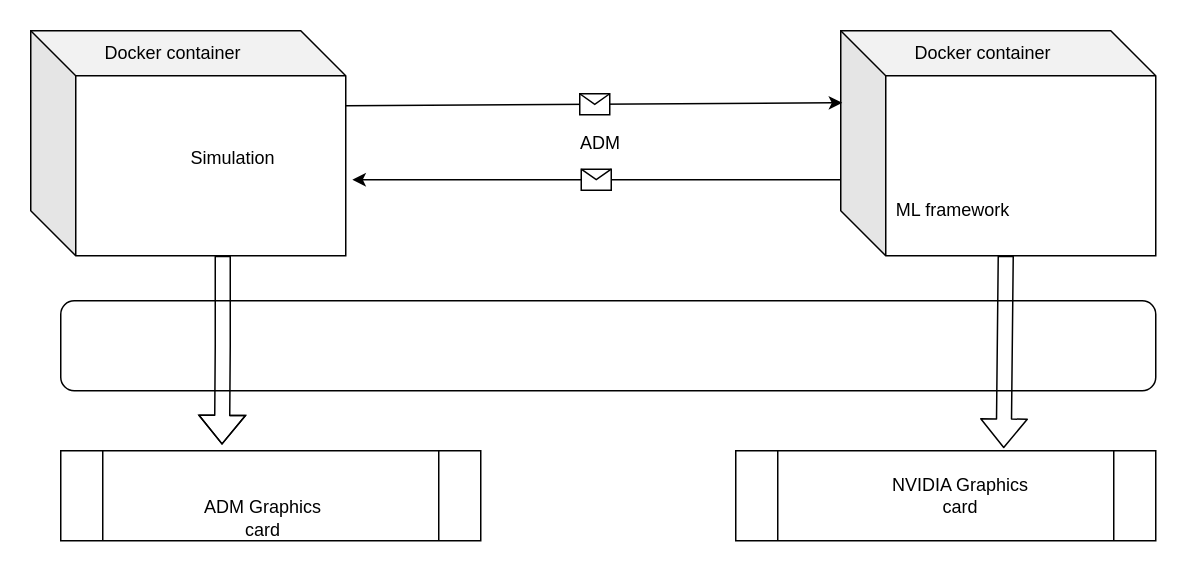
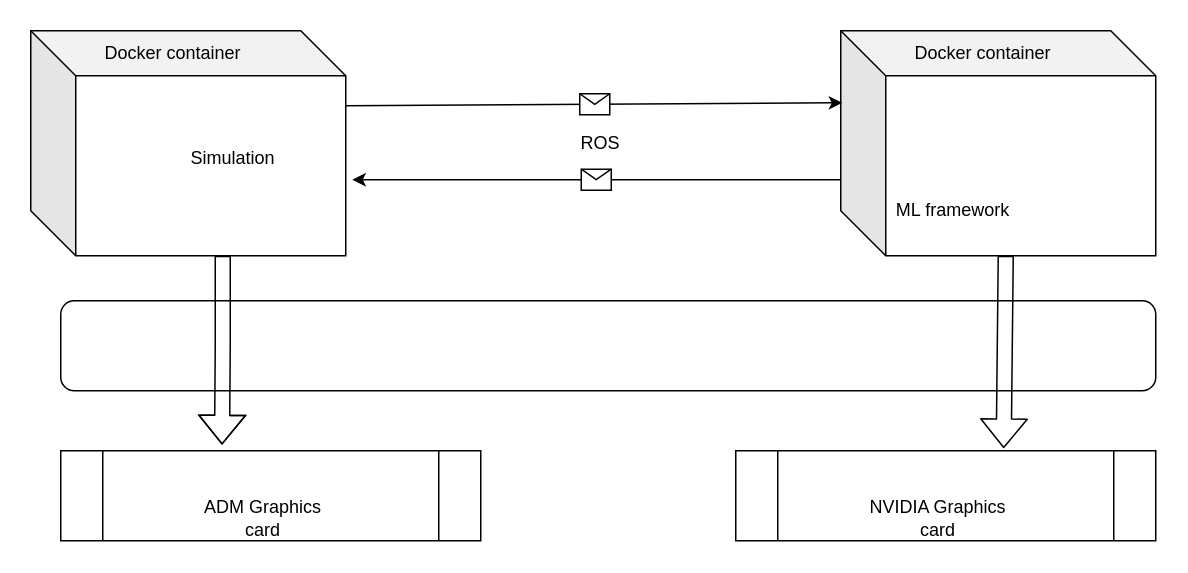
node "ADM": label "ADM" -> "ROS"
node "NVIDIA Graphics card": moved (961, 496) -> (938, 518)
